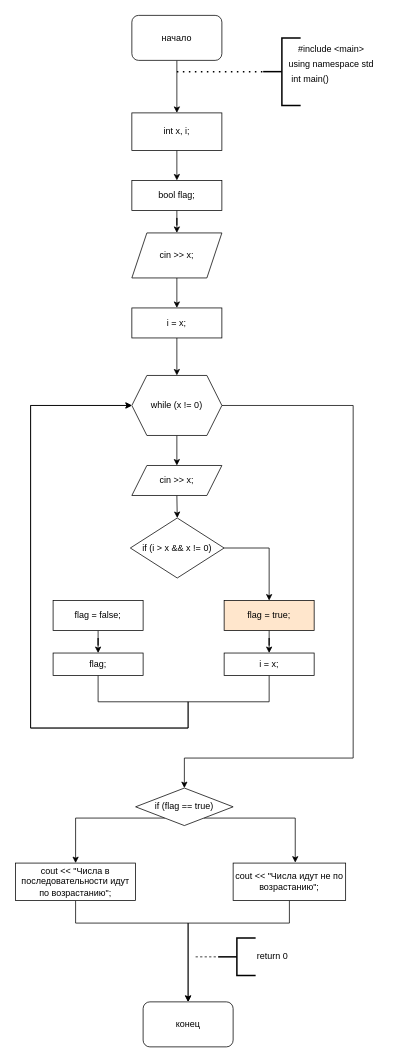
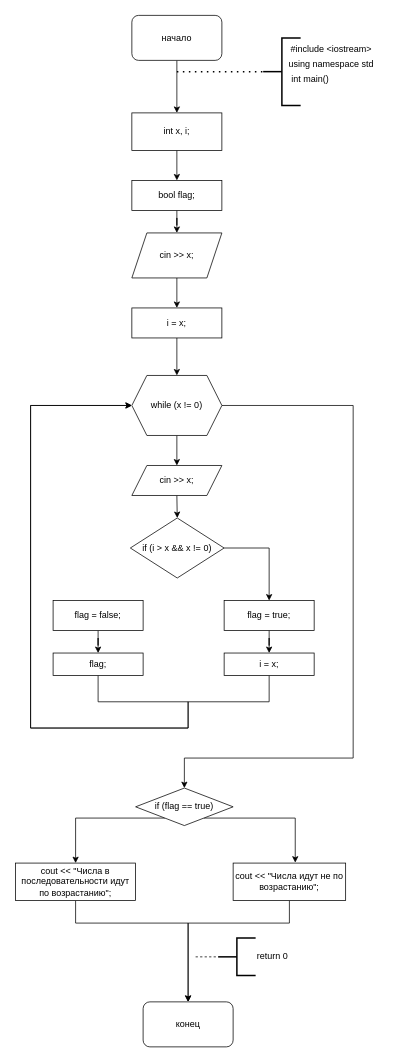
node "#include <main>": label "#include <main>" -> "#include <iostream>"
node "flag = true;": fillcolor #ffe6cc -> #ffffff
